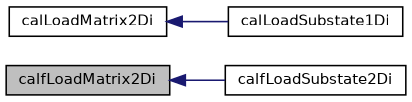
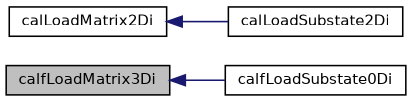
node "calLoadSubstate1Di": label "calLoadSubstate1Di" -> "calLoadSubstate2Di"
node "calfLoadMatrix2Di": label "calfLoadMatrix2Di" -> "calfLoadMatrix3Di"
node "calfLoadSubstate2Di": label "calfLoadSubstate2Di" -> "calfLoadSubstate0Di"
